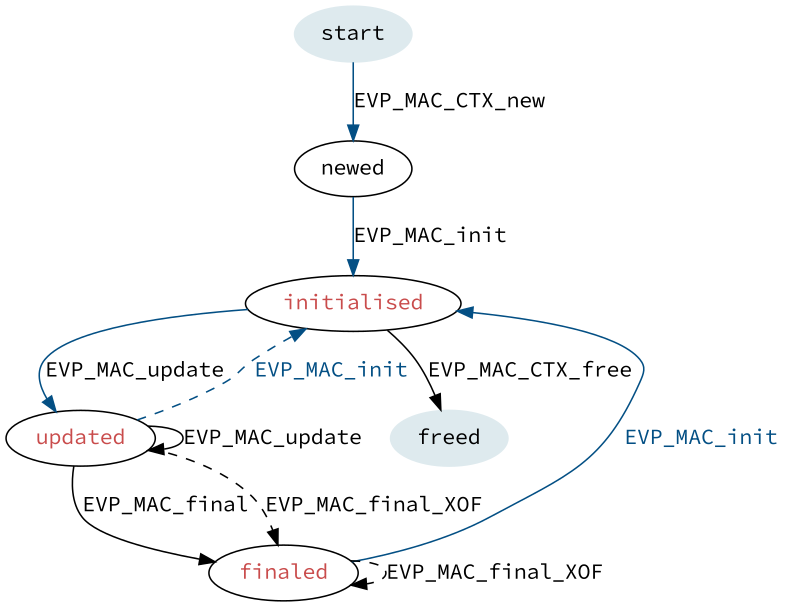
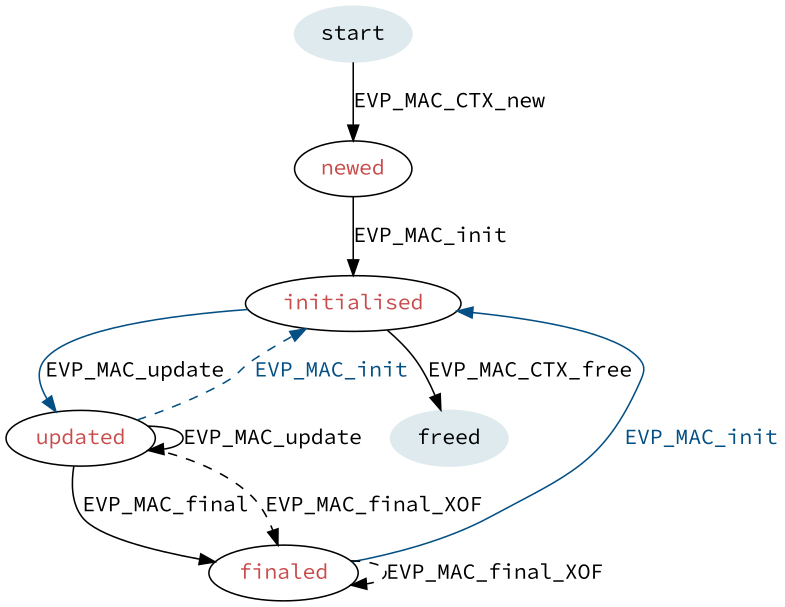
edge "start" -> "newed": color #034f84 -> black
node "newed": fontcolor black -> #c94c4c
edge "newed" -> "initialised": color #034f84 -> black
